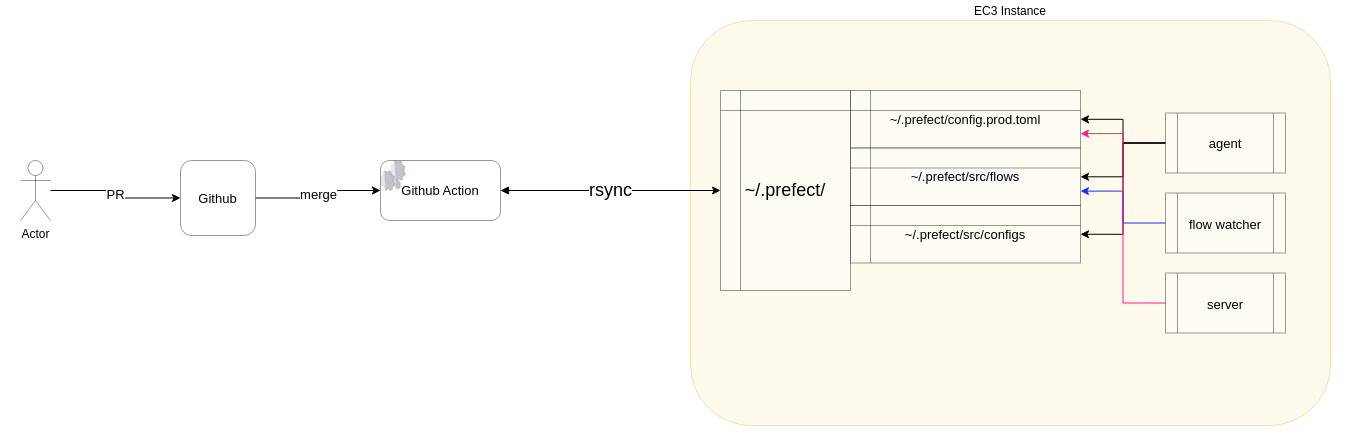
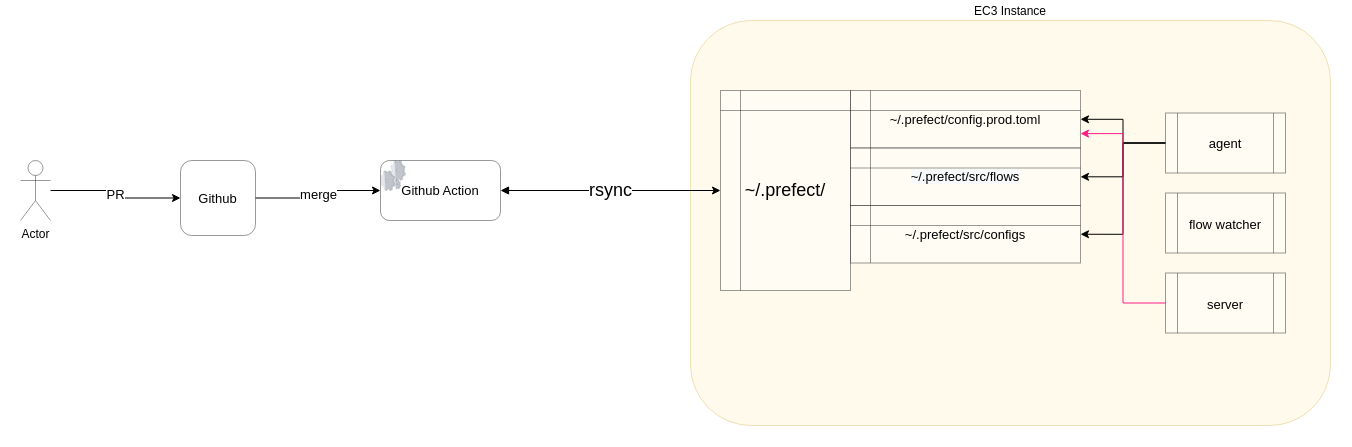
edge "flow watcher" -> "~/.prefect/src/flows": removed
